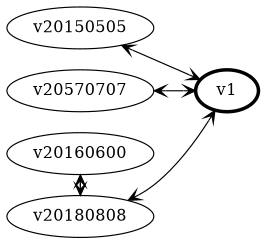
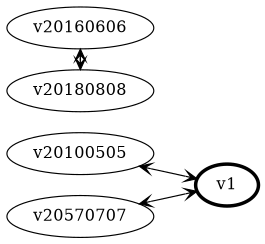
node "v20150505": label "v20150505" -> "v20100505"
node "v20160600": label "v20160600" -> "v20160606"
edge "v1" -- "v20180808": removed
